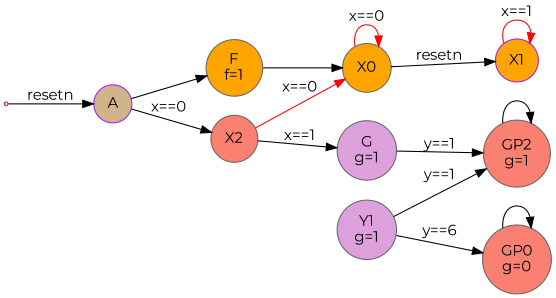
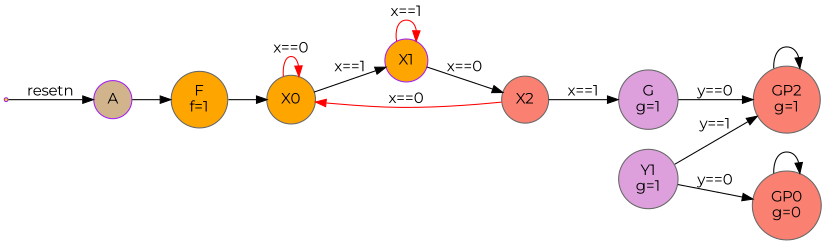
edge "X0" -> "X1": label "resetn" -> "x==1"
edge "A" -> "X2": now "X1" -> "X2"
edge "G g=1" -> "GP2 g=1": label "y==1" -> "y==0"
edge "Y1 g=1" -> "GP0 g=0": label "y==6" -> "y==0"
